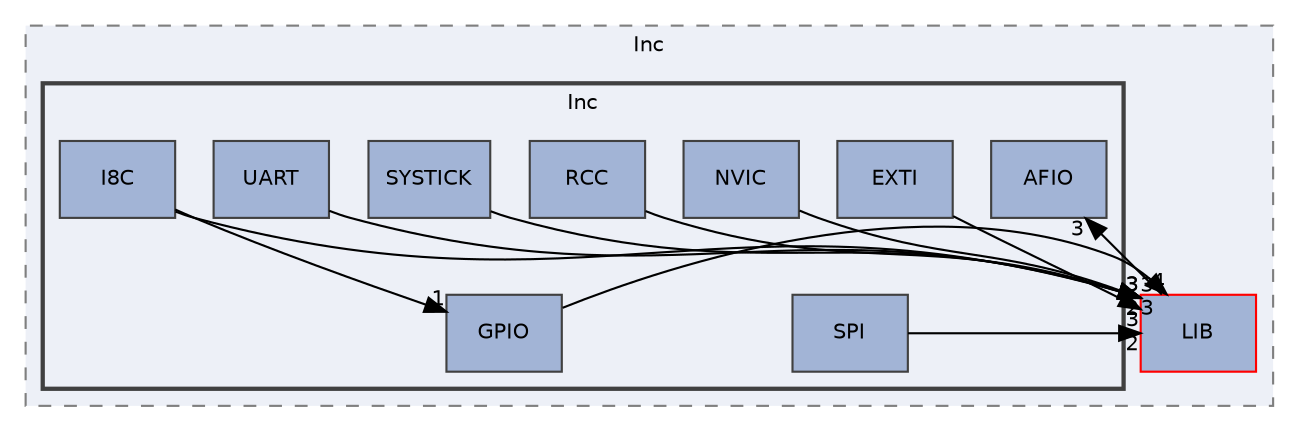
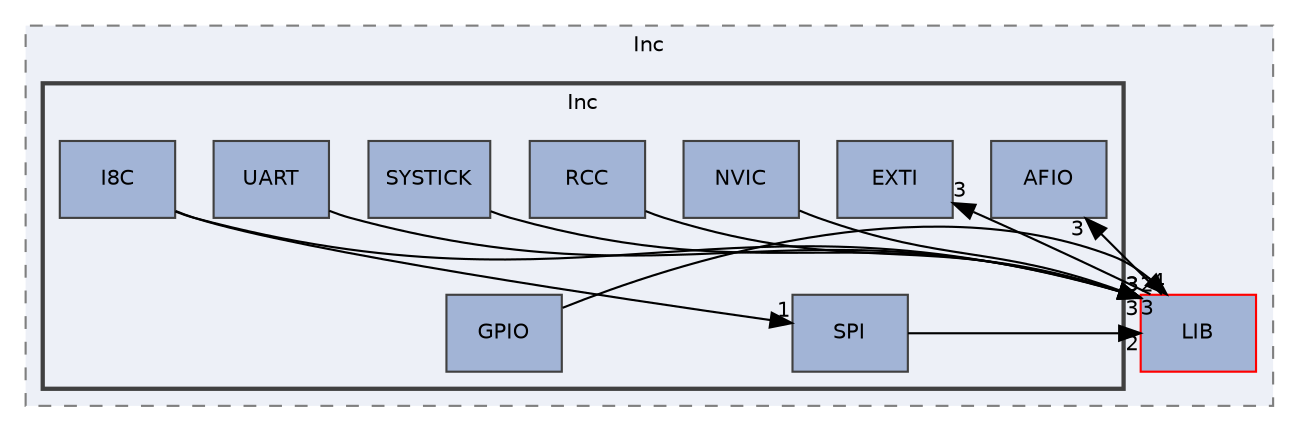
edge "EXTI" -> "LIB": reversed
edge "I8C" -> "GPIO": now "I8C" -> "SPI"
